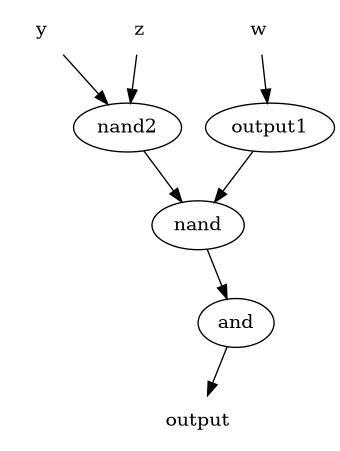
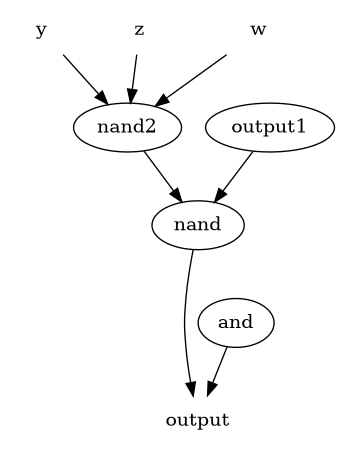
edge "w" -> "output1": now "w" -> "nand2"
edge "nand" -> "and": now "nand" -> "output"
